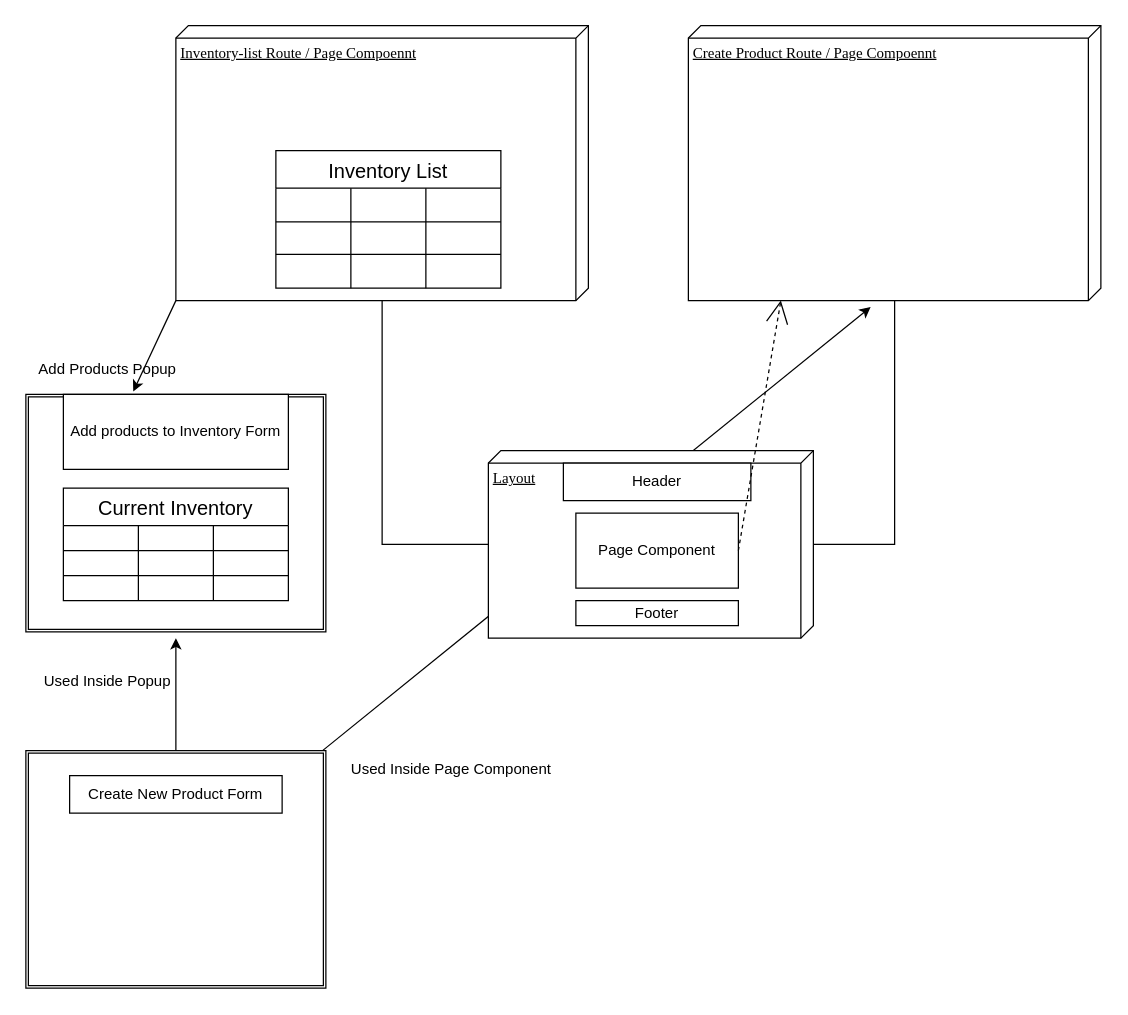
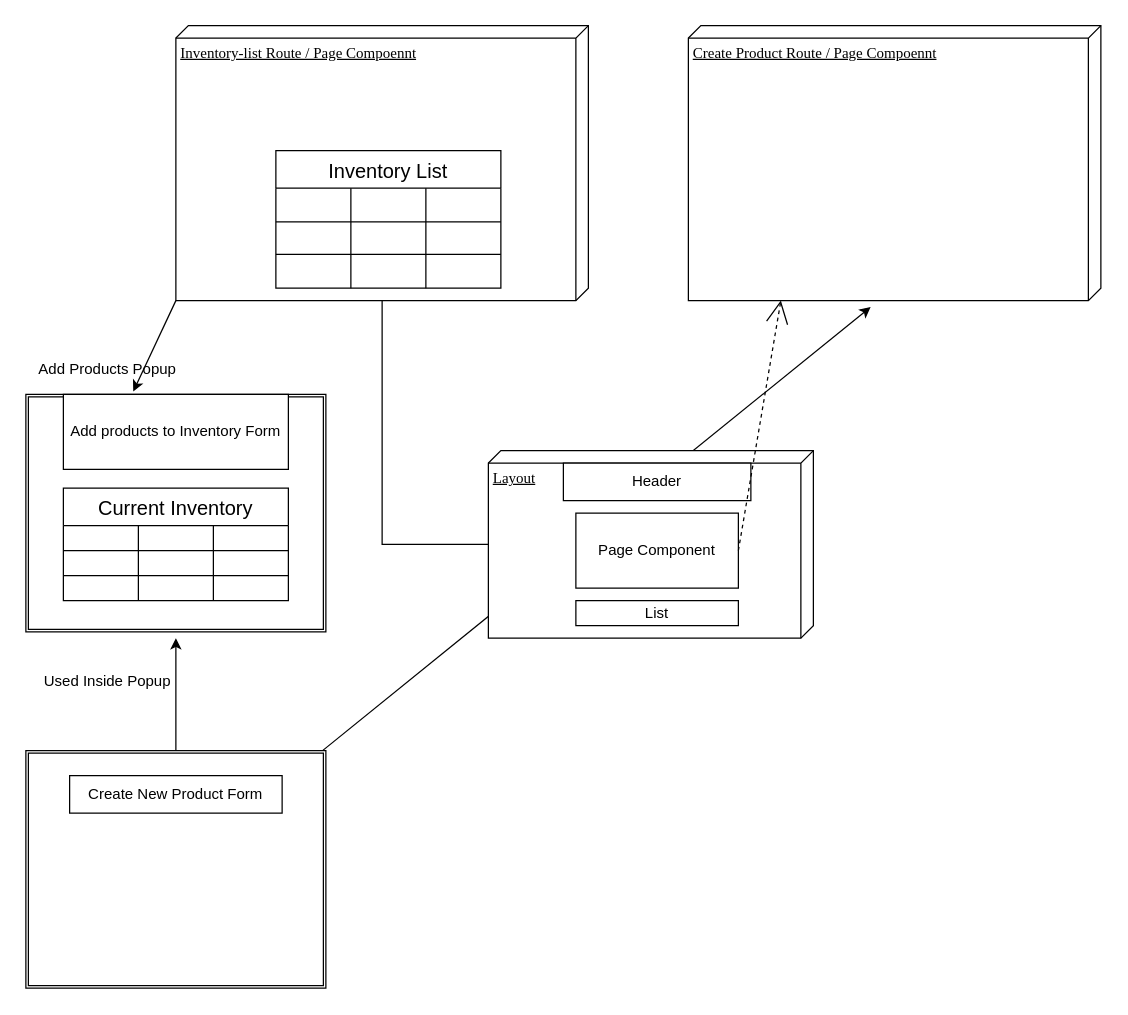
edge "Create Product Route / Page Compoennt" -- "Layout": removed
node "Footer": label "Footer" -> "List"
node "Used Inside Page Component": removed
